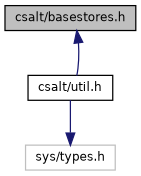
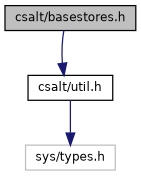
edge "csalt/util.h" -> "csalt/basestores.h": reversed
